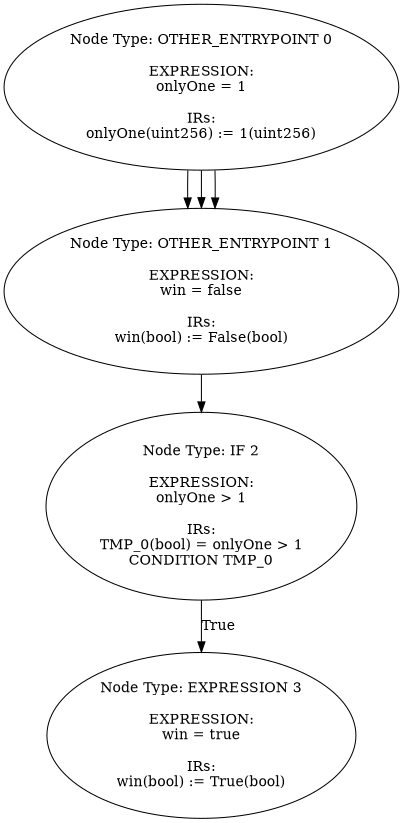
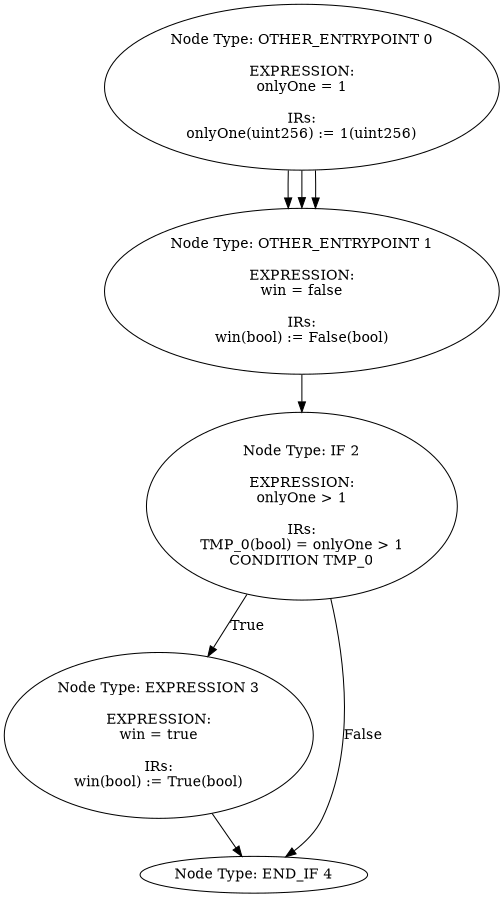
node "Node Type: END_IF 4": added
